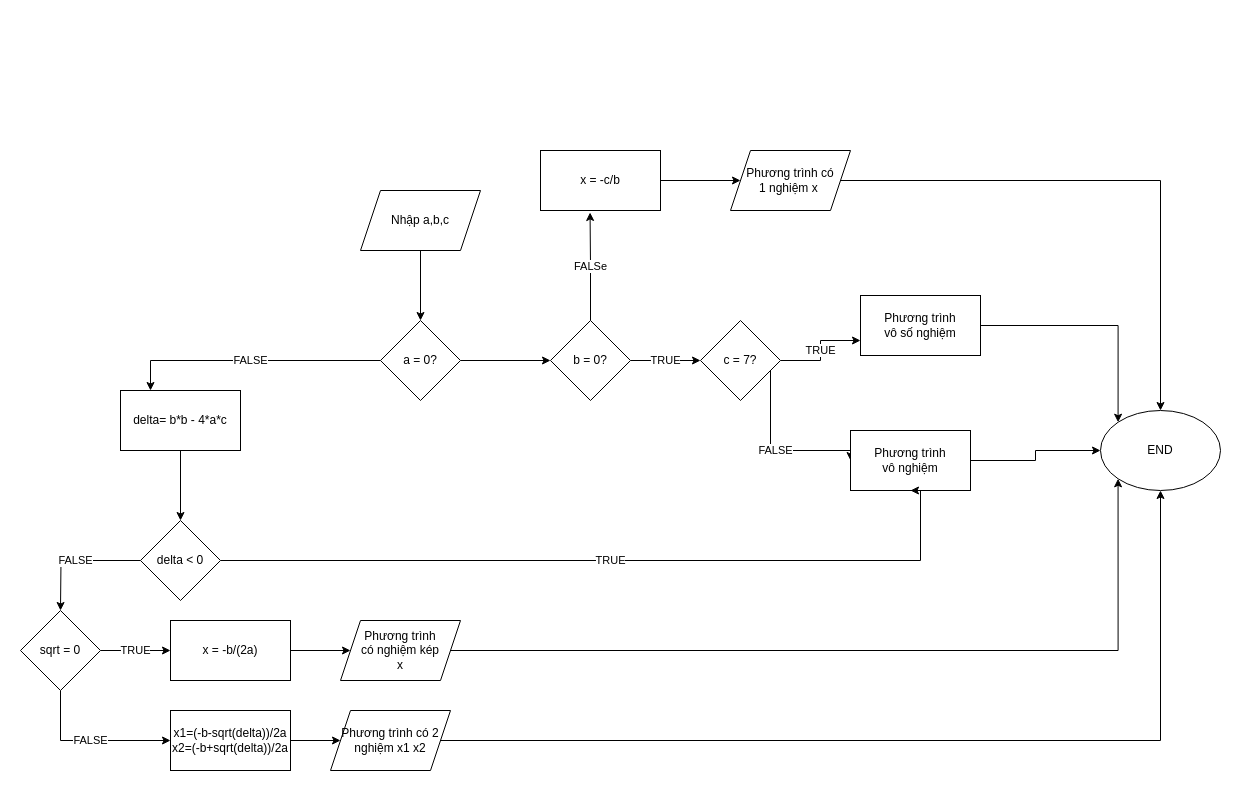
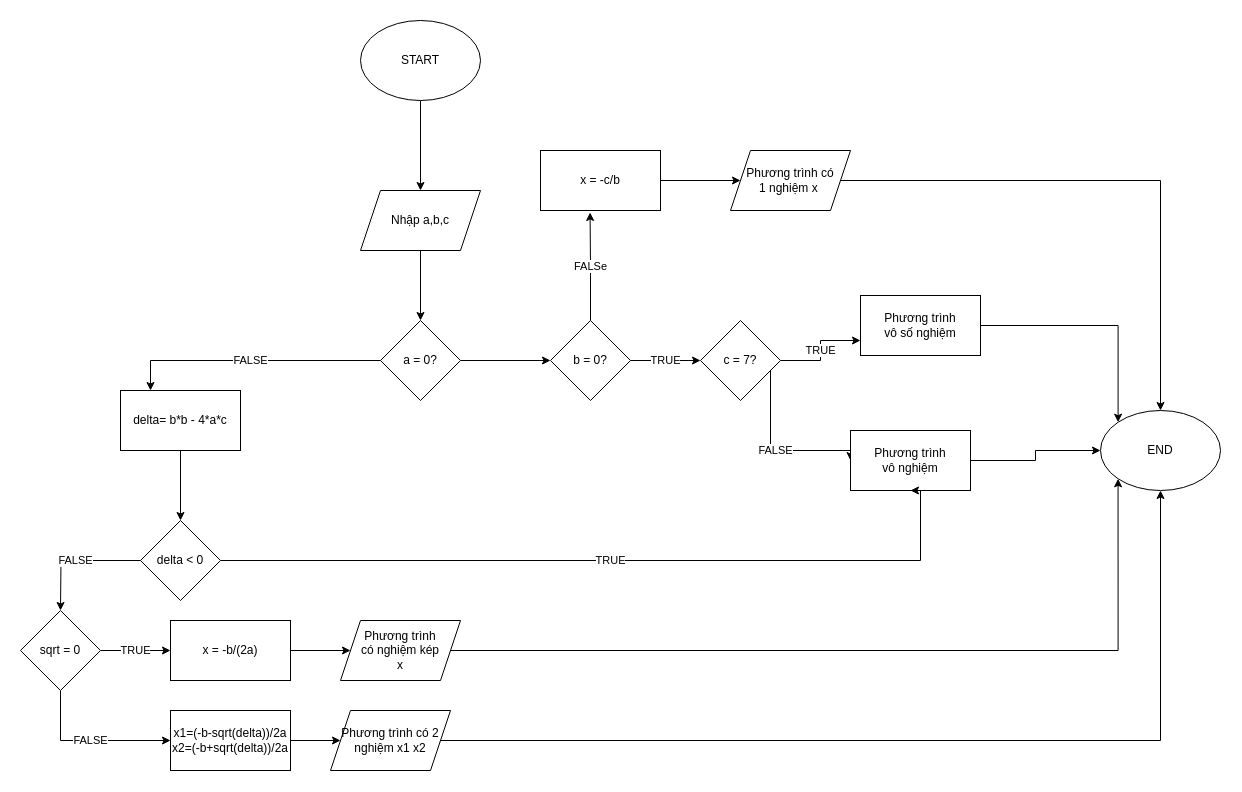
node "START": added
edge "START" -> "Nhập a,b,c": added
